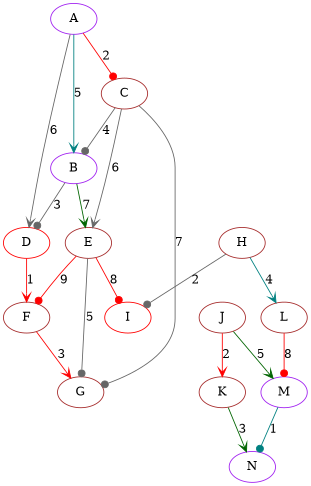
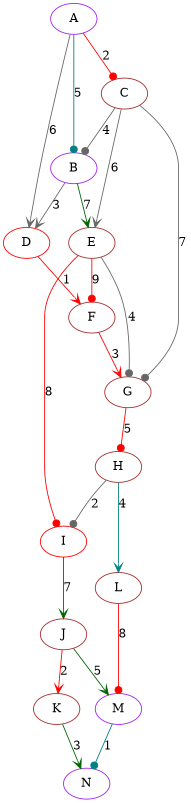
edge "A" -> "B": arrowhead vee -> dot
edge "B" -> "D": arrowhead dot -> vee
edge "E" -> "G": label "5" -> "4"
edge "G" -> "H": added, label "5"
edge "I" -> "J": added, label "7"
